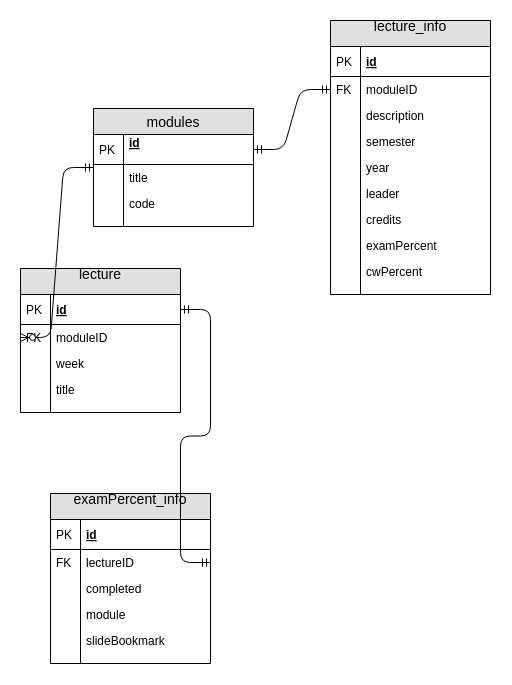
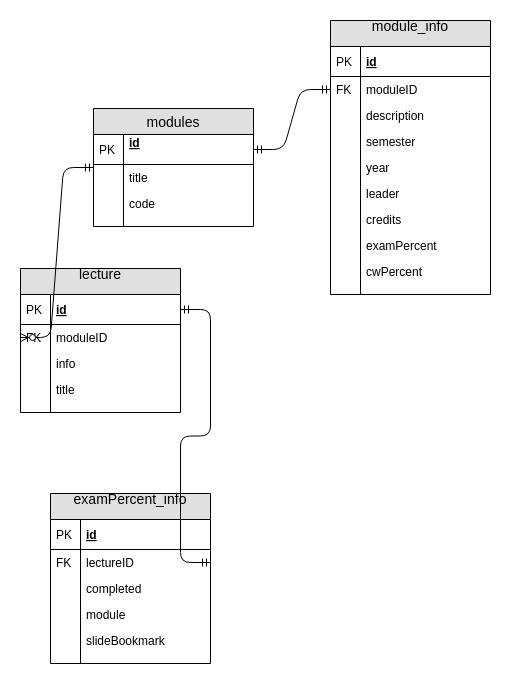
node "lecture_info": label "lecture_info" -> "module_info"
node "week": label "week" -> "info"
